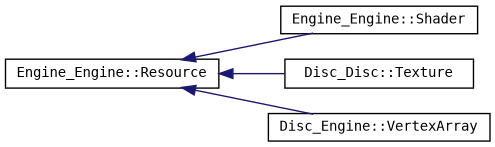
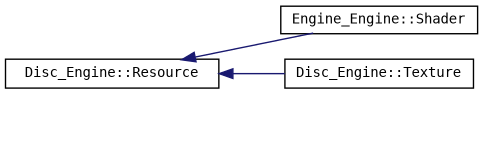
node "Engine_Engine::Resource": label "Engine_Engine::Resource" -> "Disc_Engine::Resource"
node "Disc_Disc::Texture": label "Disc_Disc::Texture" -> "Disc_Engine::Texture"
node "Disc_Engine::VertexArray": removed
